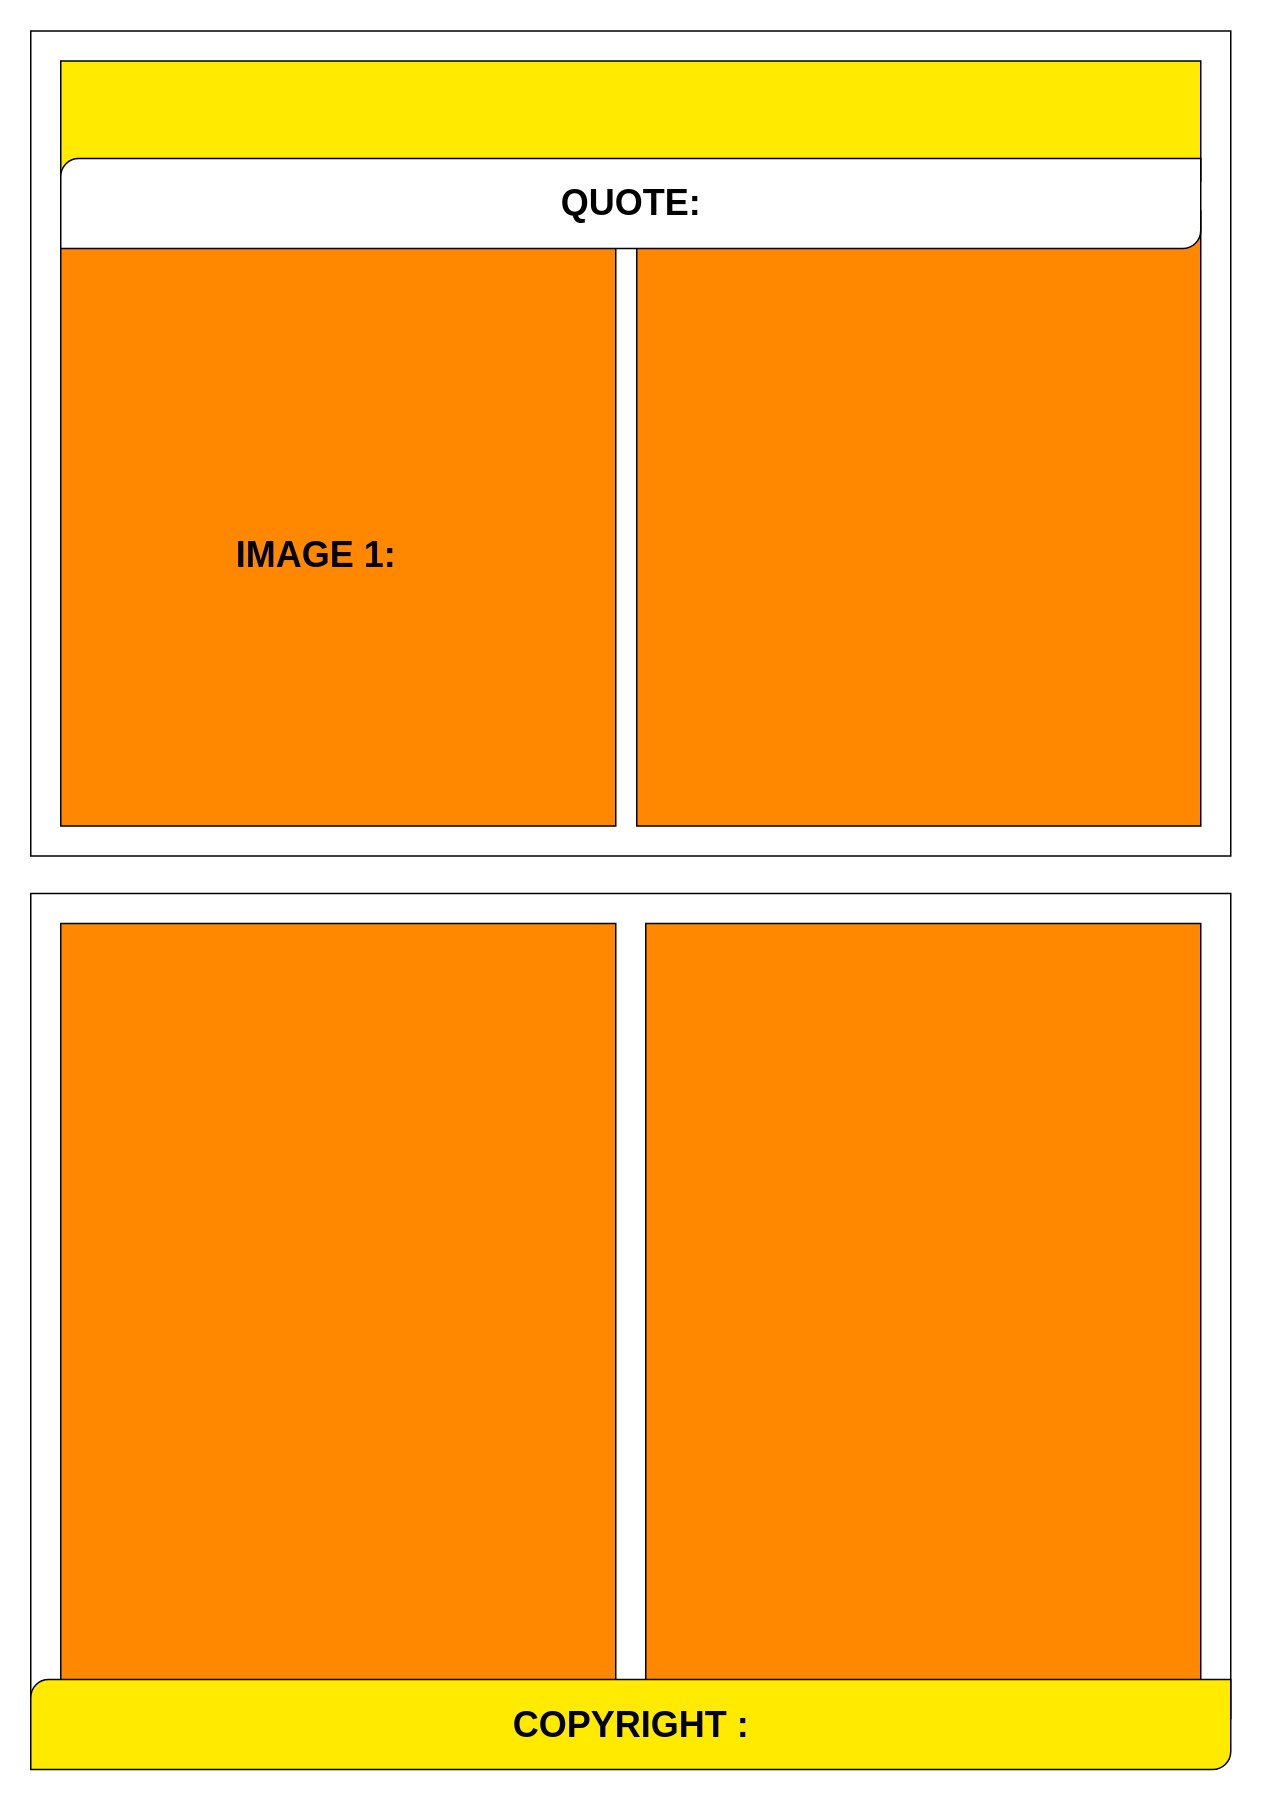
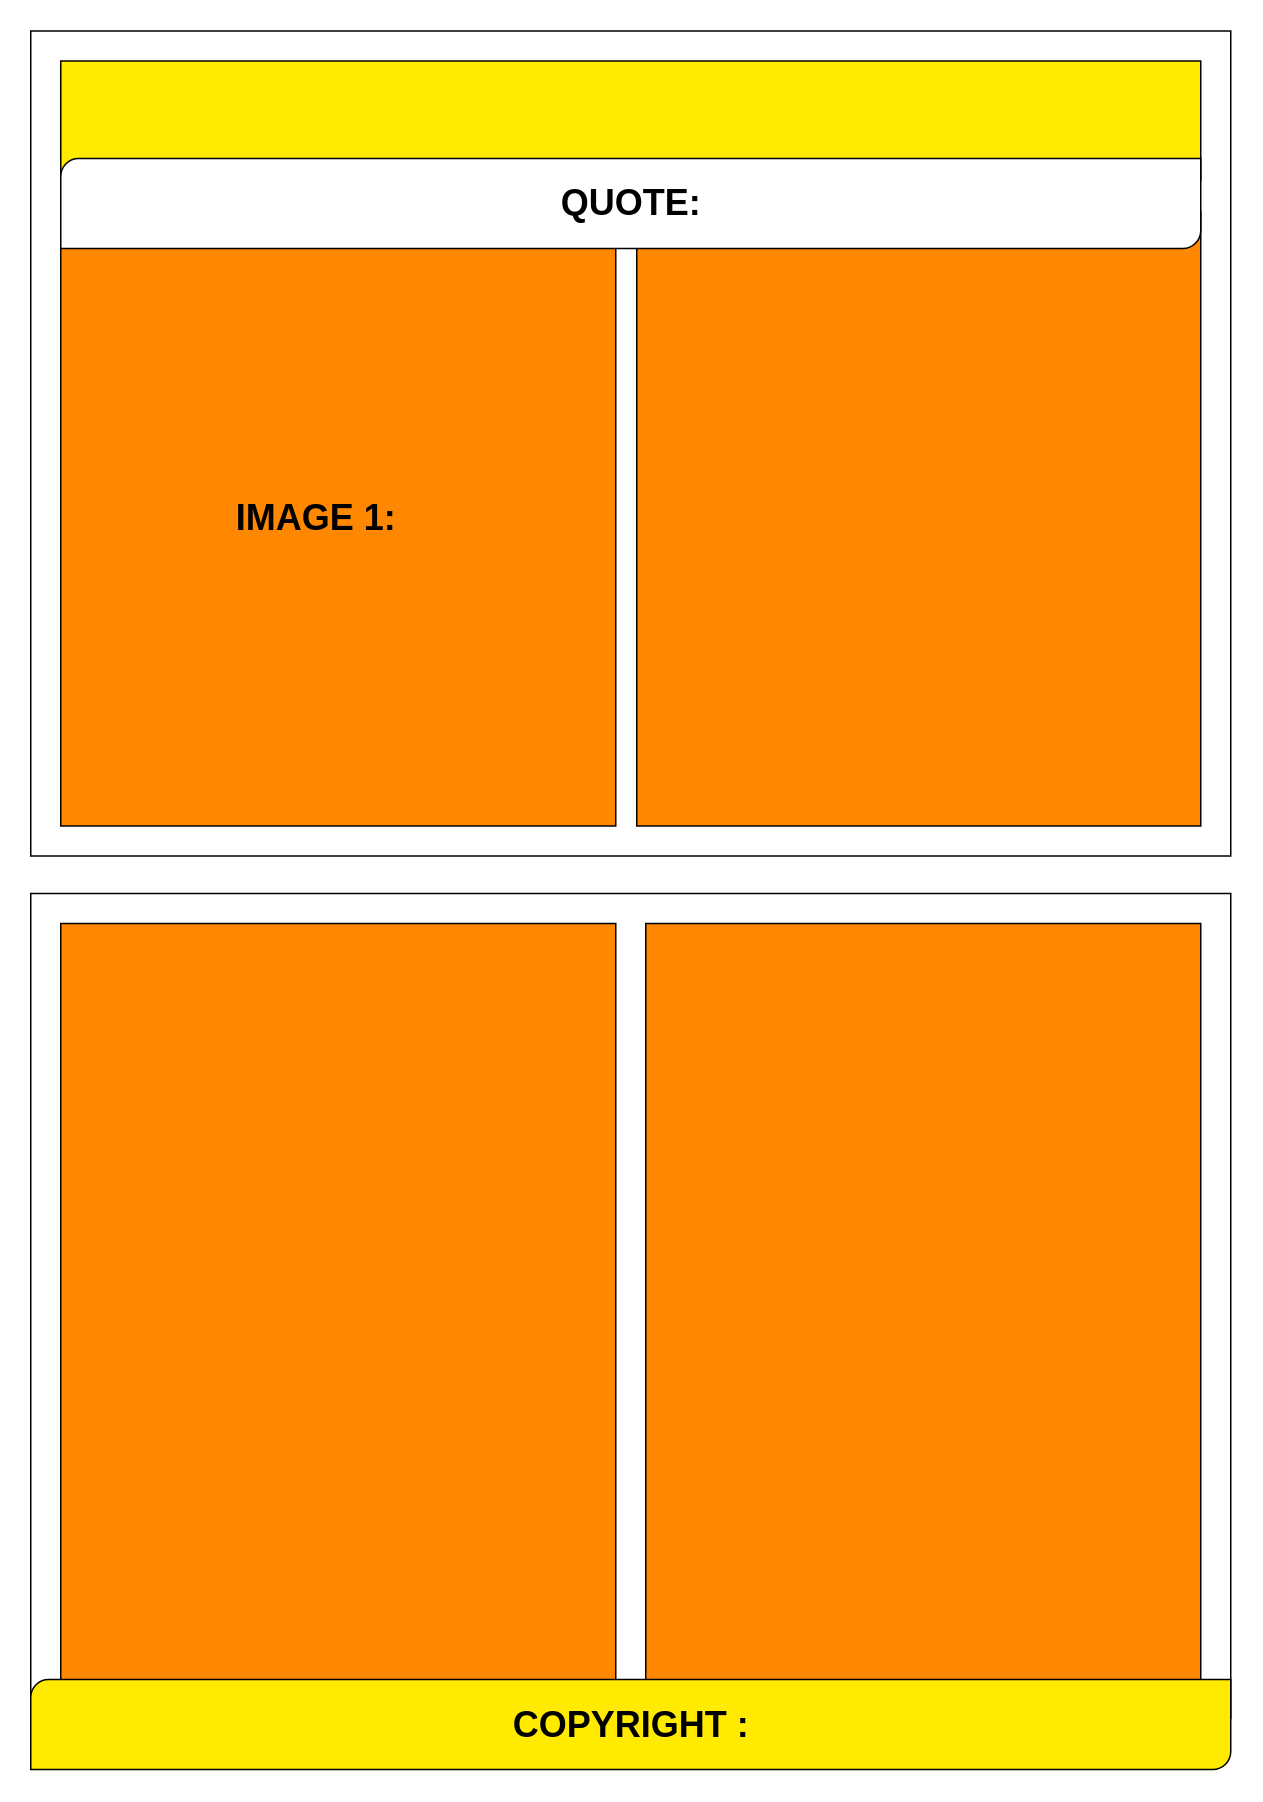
node "IMAGE 1:": moved (316, 556) -> (316, 518)
